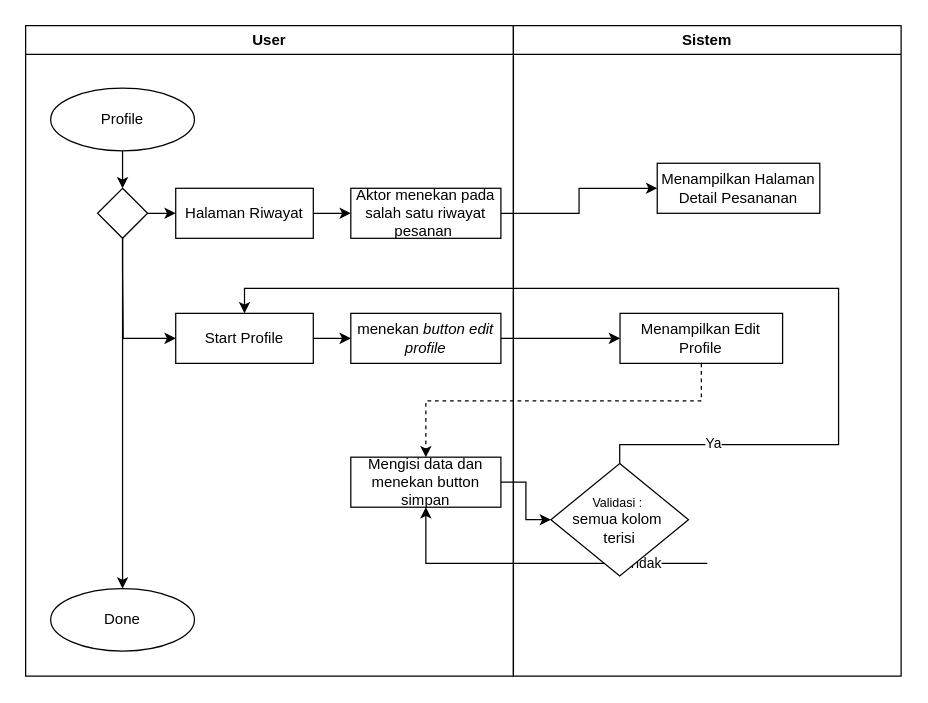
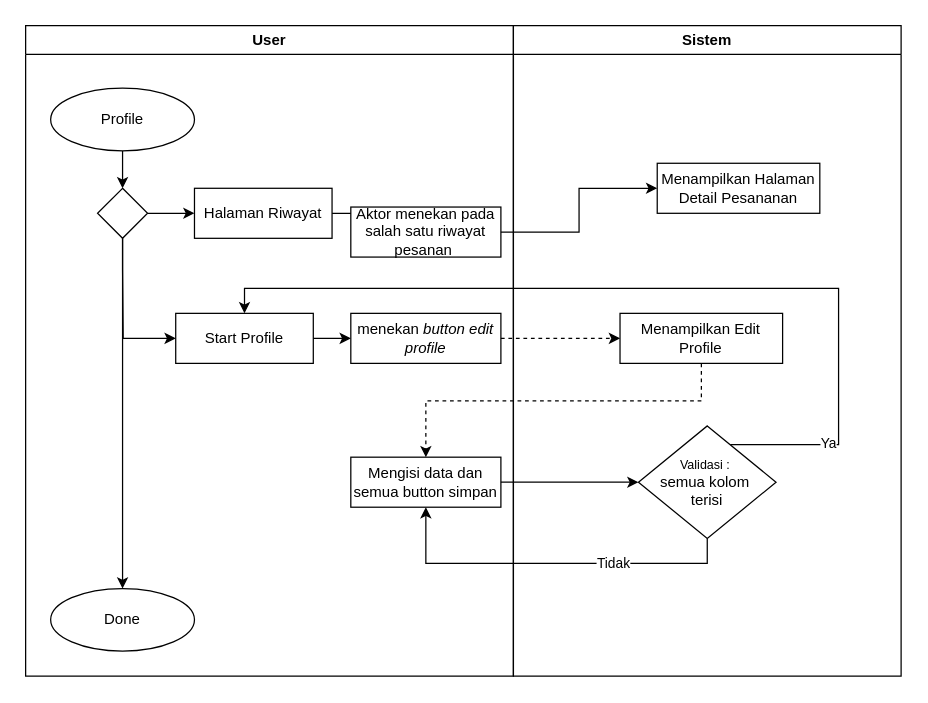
node "Halaman Riwayat": moved (244, 213) -> (263, 213)
node "Aktor menekan pada salah satu riwayat pesanan": moved (426, 213) -> (426, 232)
edge "menekan button edit profile" -> "Menampilkan Edit Profile": style solid -> dashed
node "Mengisi data dan menekan button simpan": label "Mengisi data dan menekan button simpan" -> "Mengisi data dan semua button simpan"
node "Validasi : semua kolom terisi": moved (619, 519) -> (707, 482)
